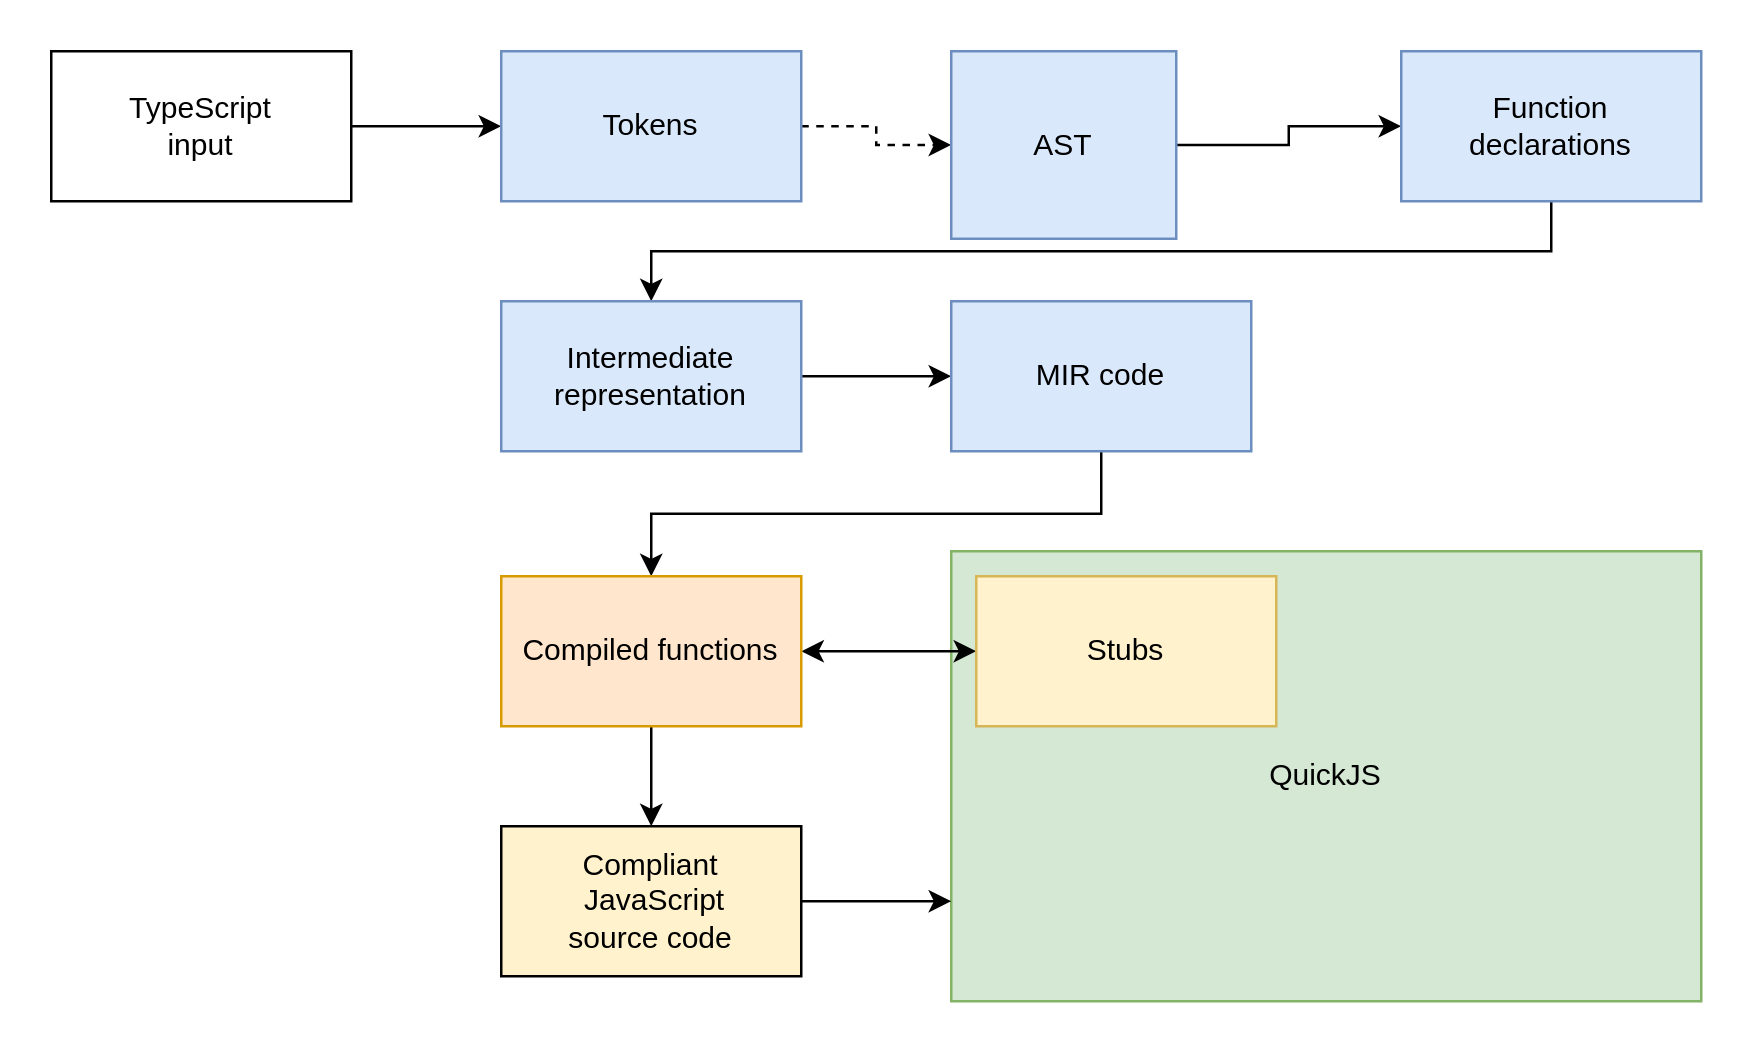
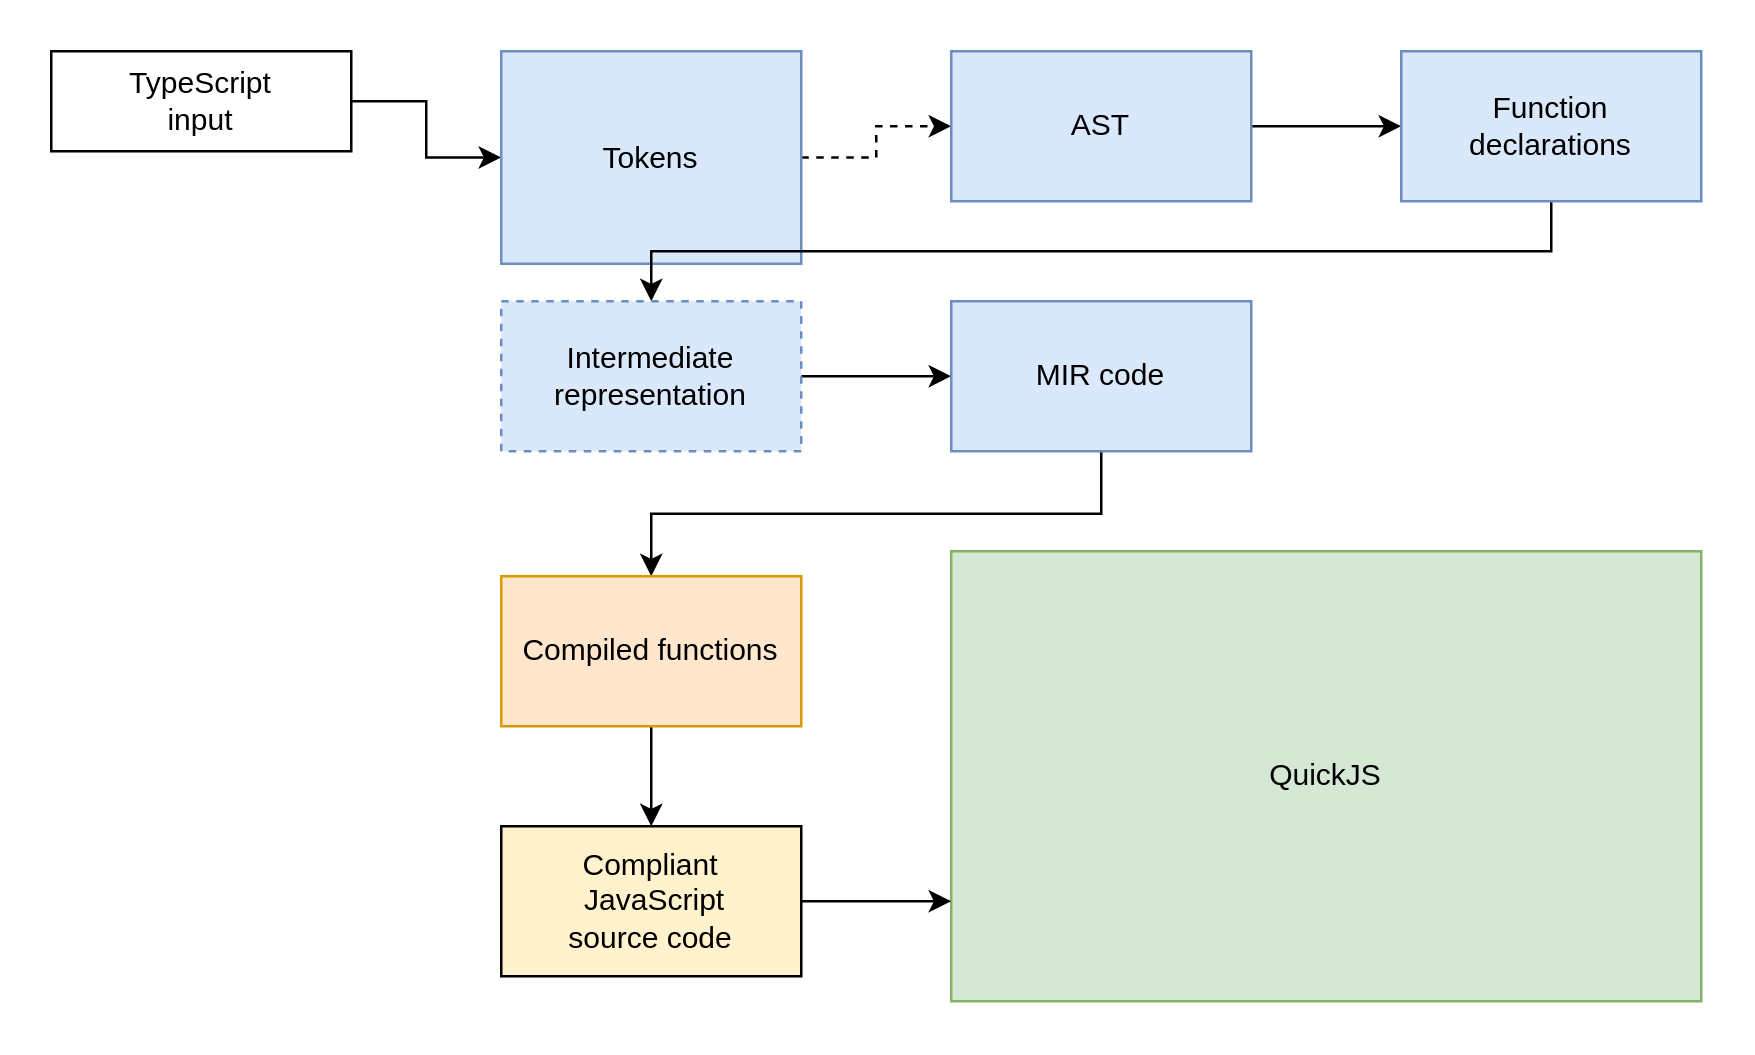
node "TypeScript input": size 300x150 -> 300x100
node "Tokens": size 300x150 -> 300x213
node "AST": size 225x188 -> 300x150
node "Intermediate representation": style solid -> dashed
edge "Compiled functions" -- "Stubs": removed
node "Stubs": removed
